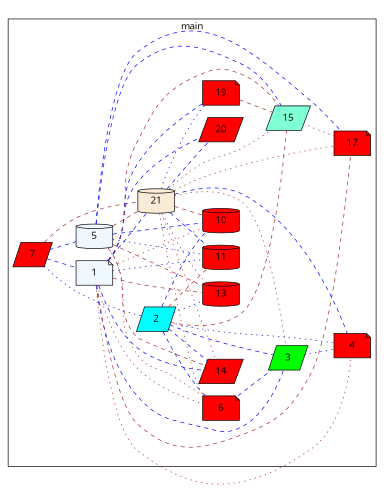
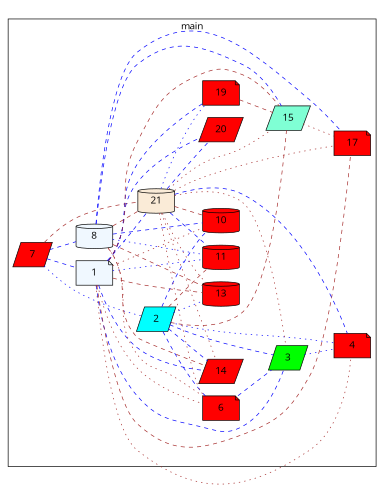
node "5": label "5" -> "8"
